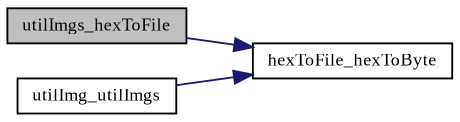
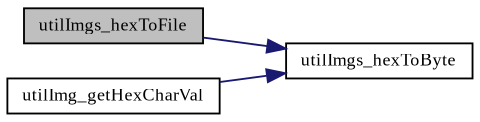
node "hexToFile_hexToByte": label "hexToFile_hexToByte" -> "utilImgs_hexToByte"
node "utilImg_utilImgs": label "utilImg_utilImgs" -> "utilImg_getHexCharVal"
